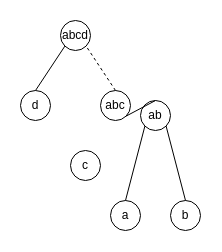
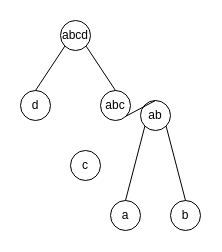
edge "abcd" -- "abc": style dashed -> solid
